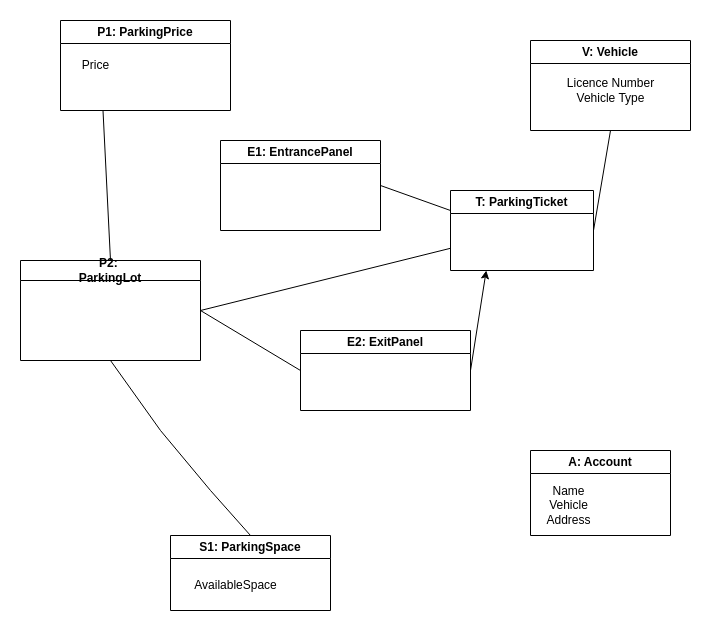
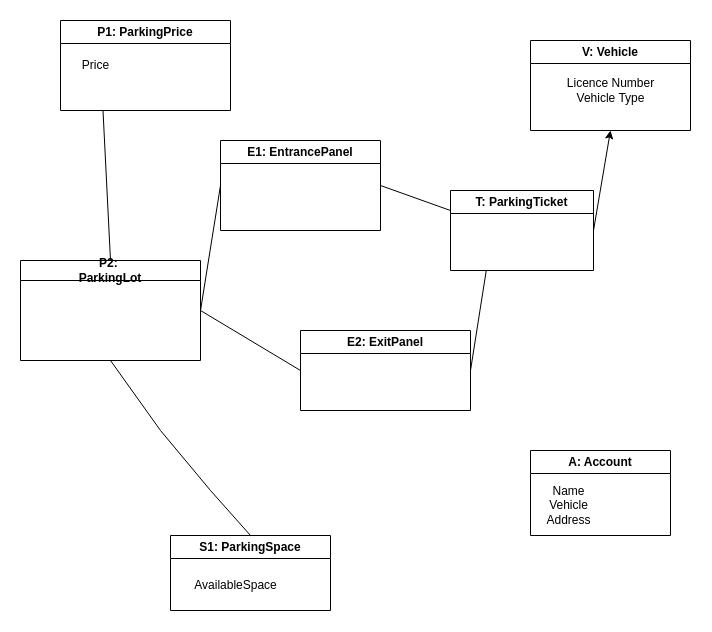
edge "V: Vehicle" -- "T: ParkingTicket": arrowhead none -> classic
edge "T: ParkingTicket" -- "P2: ParkingLot": now "E1: EntrancePanel" -- "P2: ParkingLot"
edge "E2: ExitPanel" -> "T: ParkingTicket": arrowhead classic -> none
